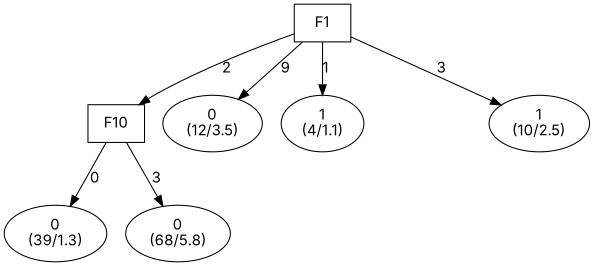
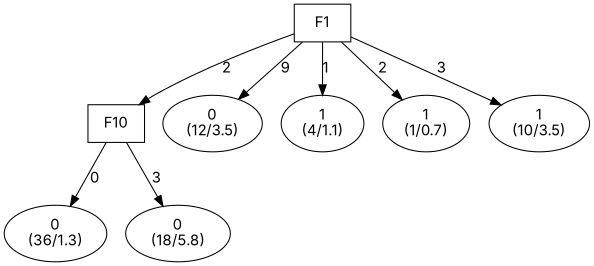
node "1 (1/0.7)": added
node "1 (10/2.5)": label "1 (10/2.5)" -> "1 (10/3.5)"
node "0 (39/1.3)": label "0 (39/1.3)" -> "0 (36/1.3)"
node "0 (68/5.8)": label "0 (68/5.8)" -> "0 (18/5.8)"
